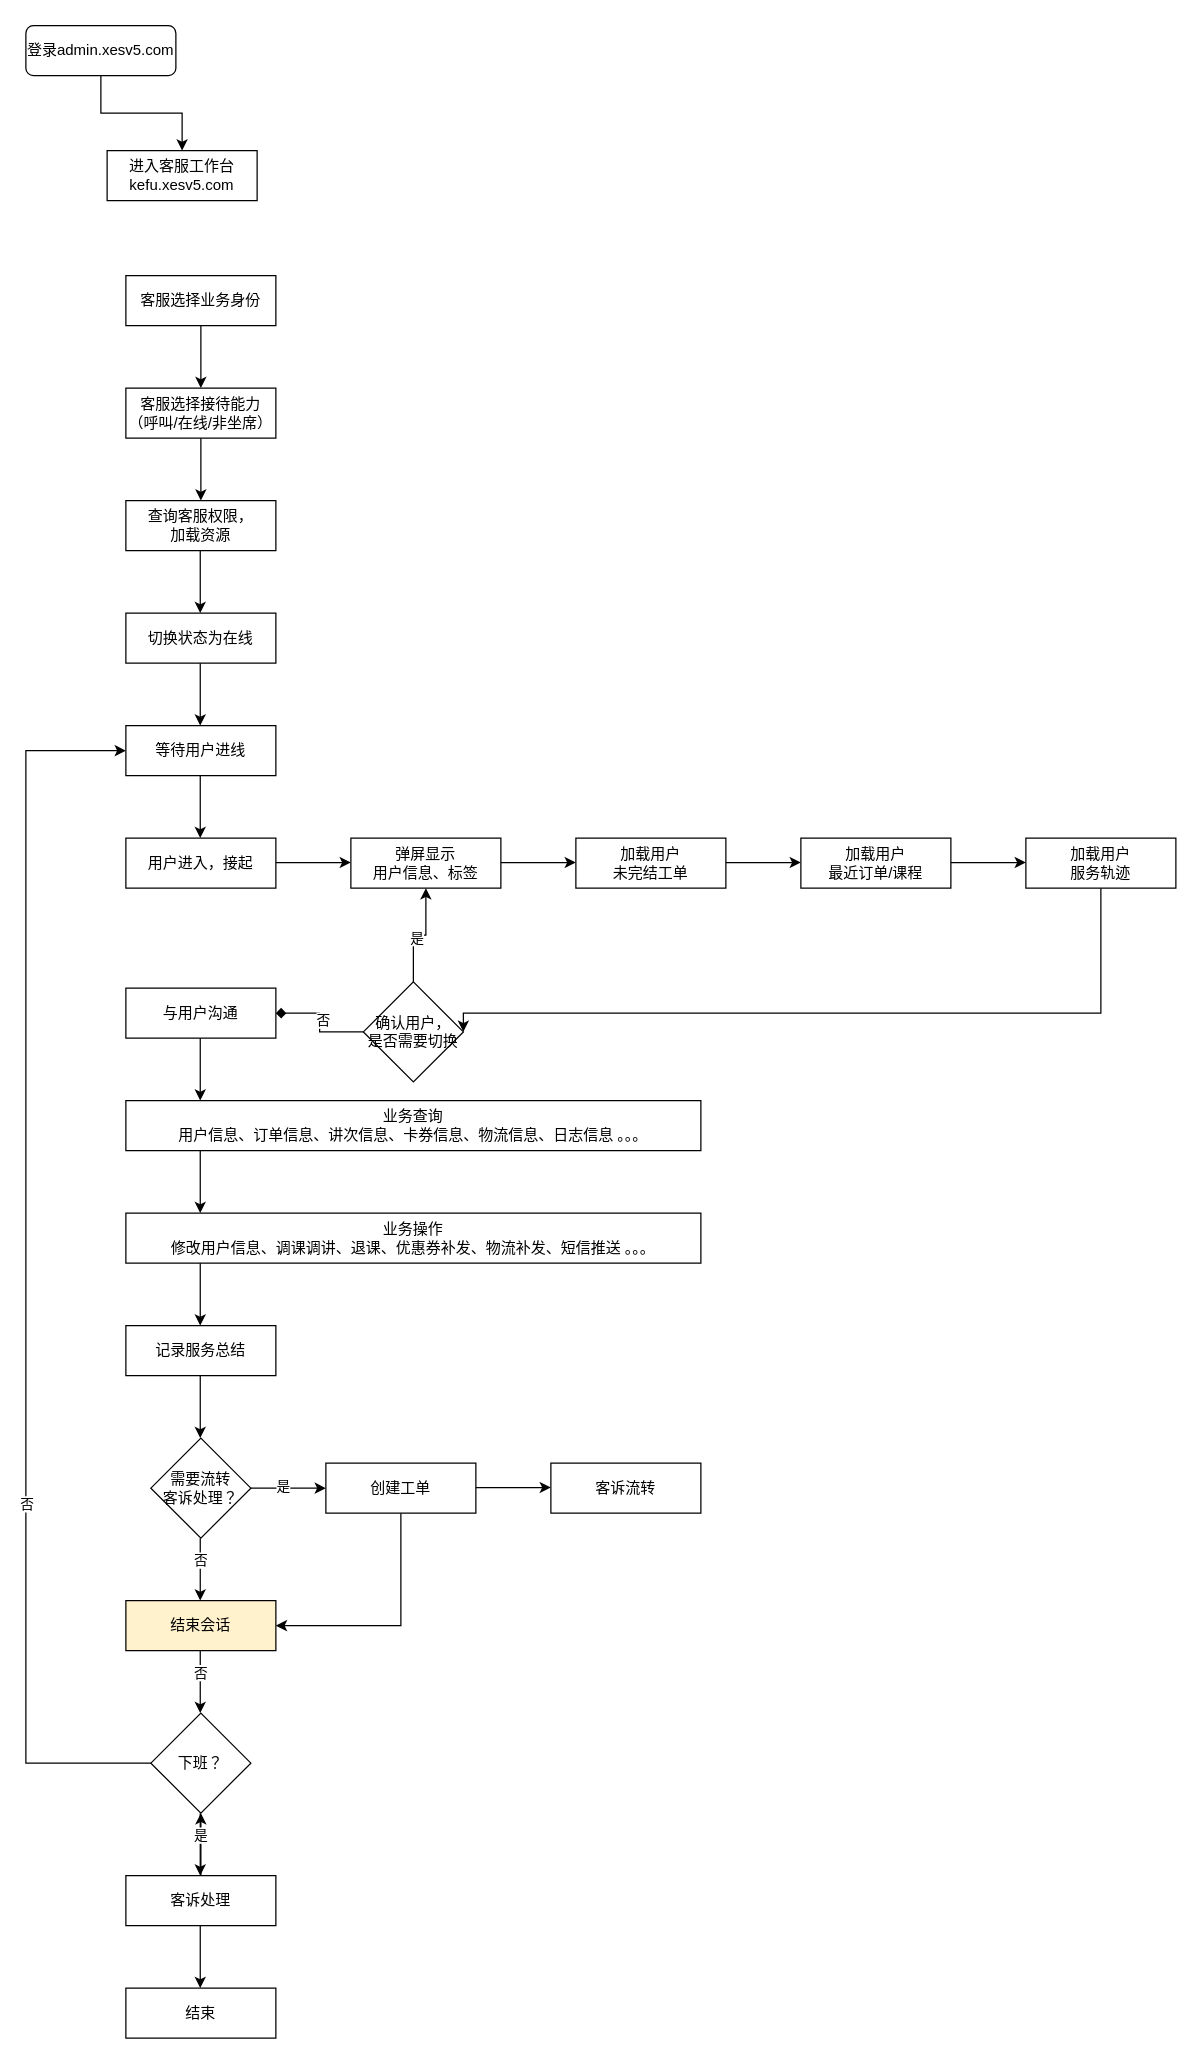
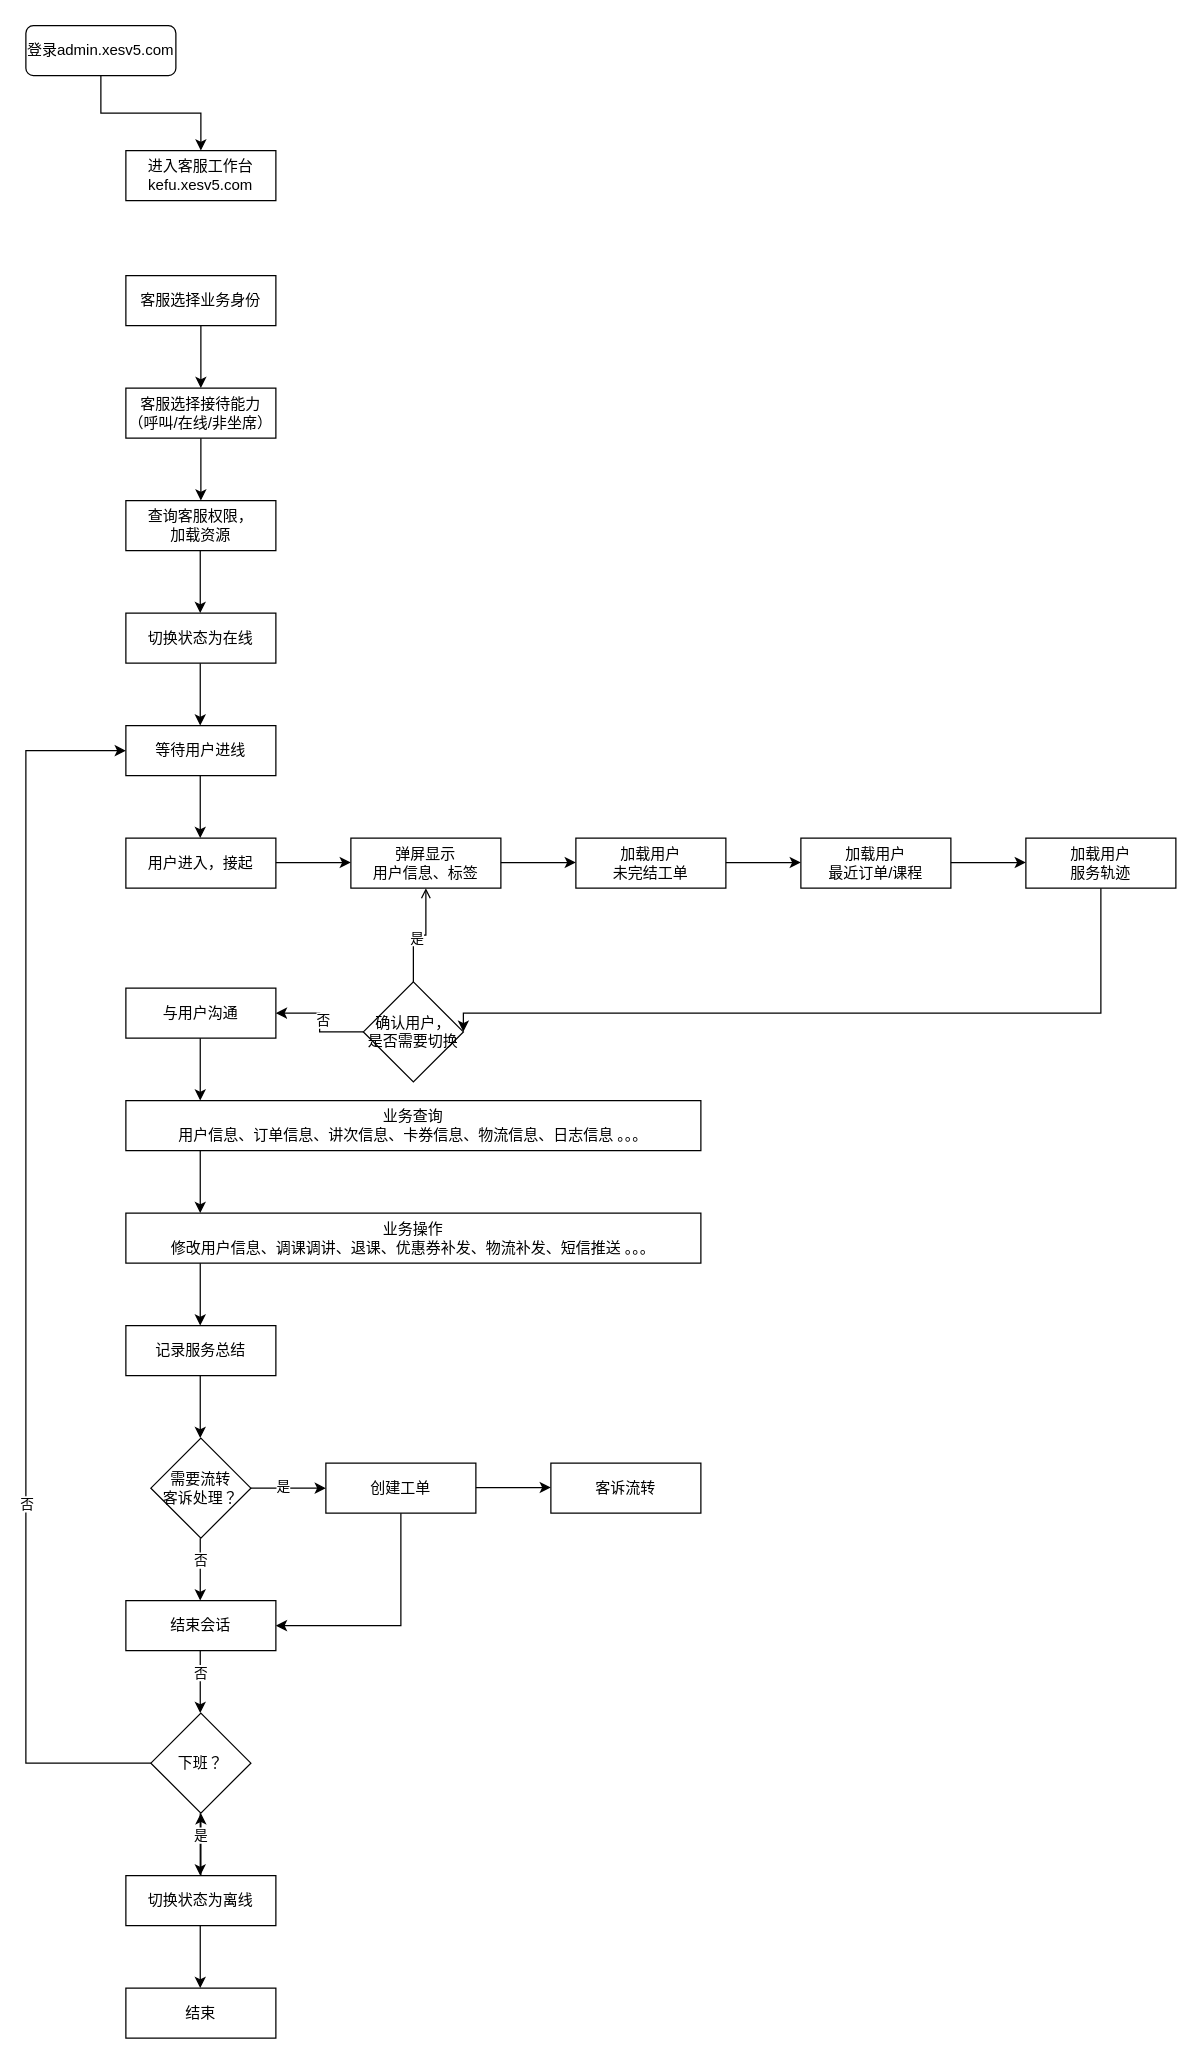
node "进入客服工作台 kefu.xesv5.com": moved (182, 176) -> (201, 176)
edge "确认用户， 是否需要切换" -> "弹屏显示 用户信息、标签": arrowhead classic -> open
edge "确认用户， 是否需要切换" -> "与用户沟通": arrowhead diamond -> classic
node "结束会话": fillcolor #fff2cc -> #ffffff
node "客诉处理": label "客诉处理" -> "切换状态为离线"
